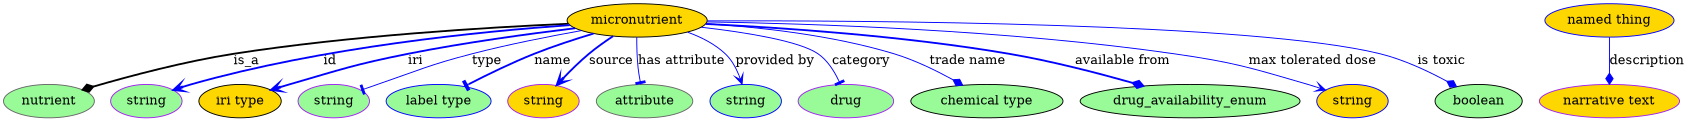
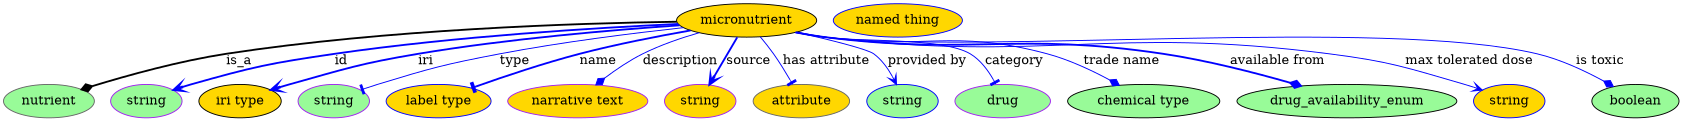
edge "named thing" -> "narrative text": now "micronutrient" -> "narrative text"
node "label type": fillcolor palegreen -> gold
node "attribute": fillcolor palegreen -> gold
